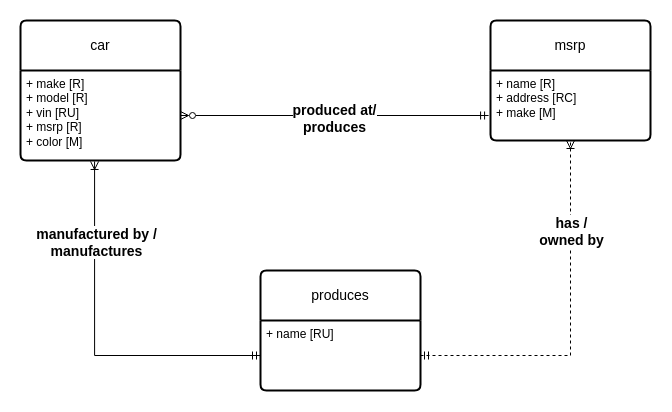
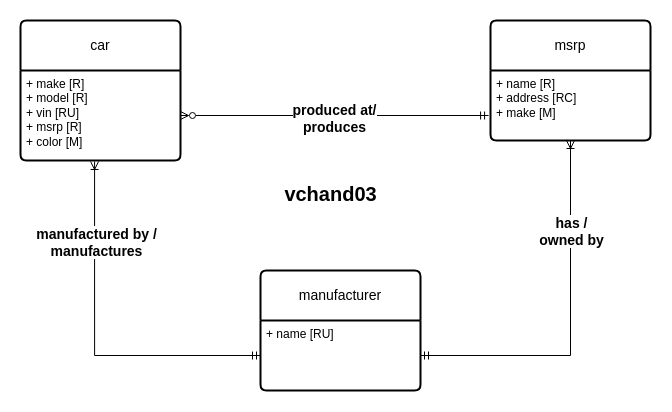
node "vchand03": added
node "produces": label "produces" -> "manufacturer"
edge "+ name [R] + address [RC] + make [M]" -- "+ name [RU]": style dashed -> solid
